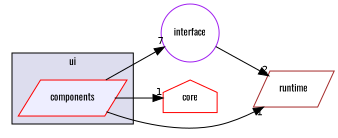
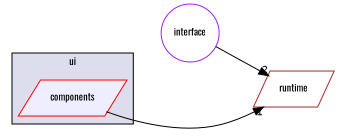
edge "components" -> "interface": removed
node "core": removed
